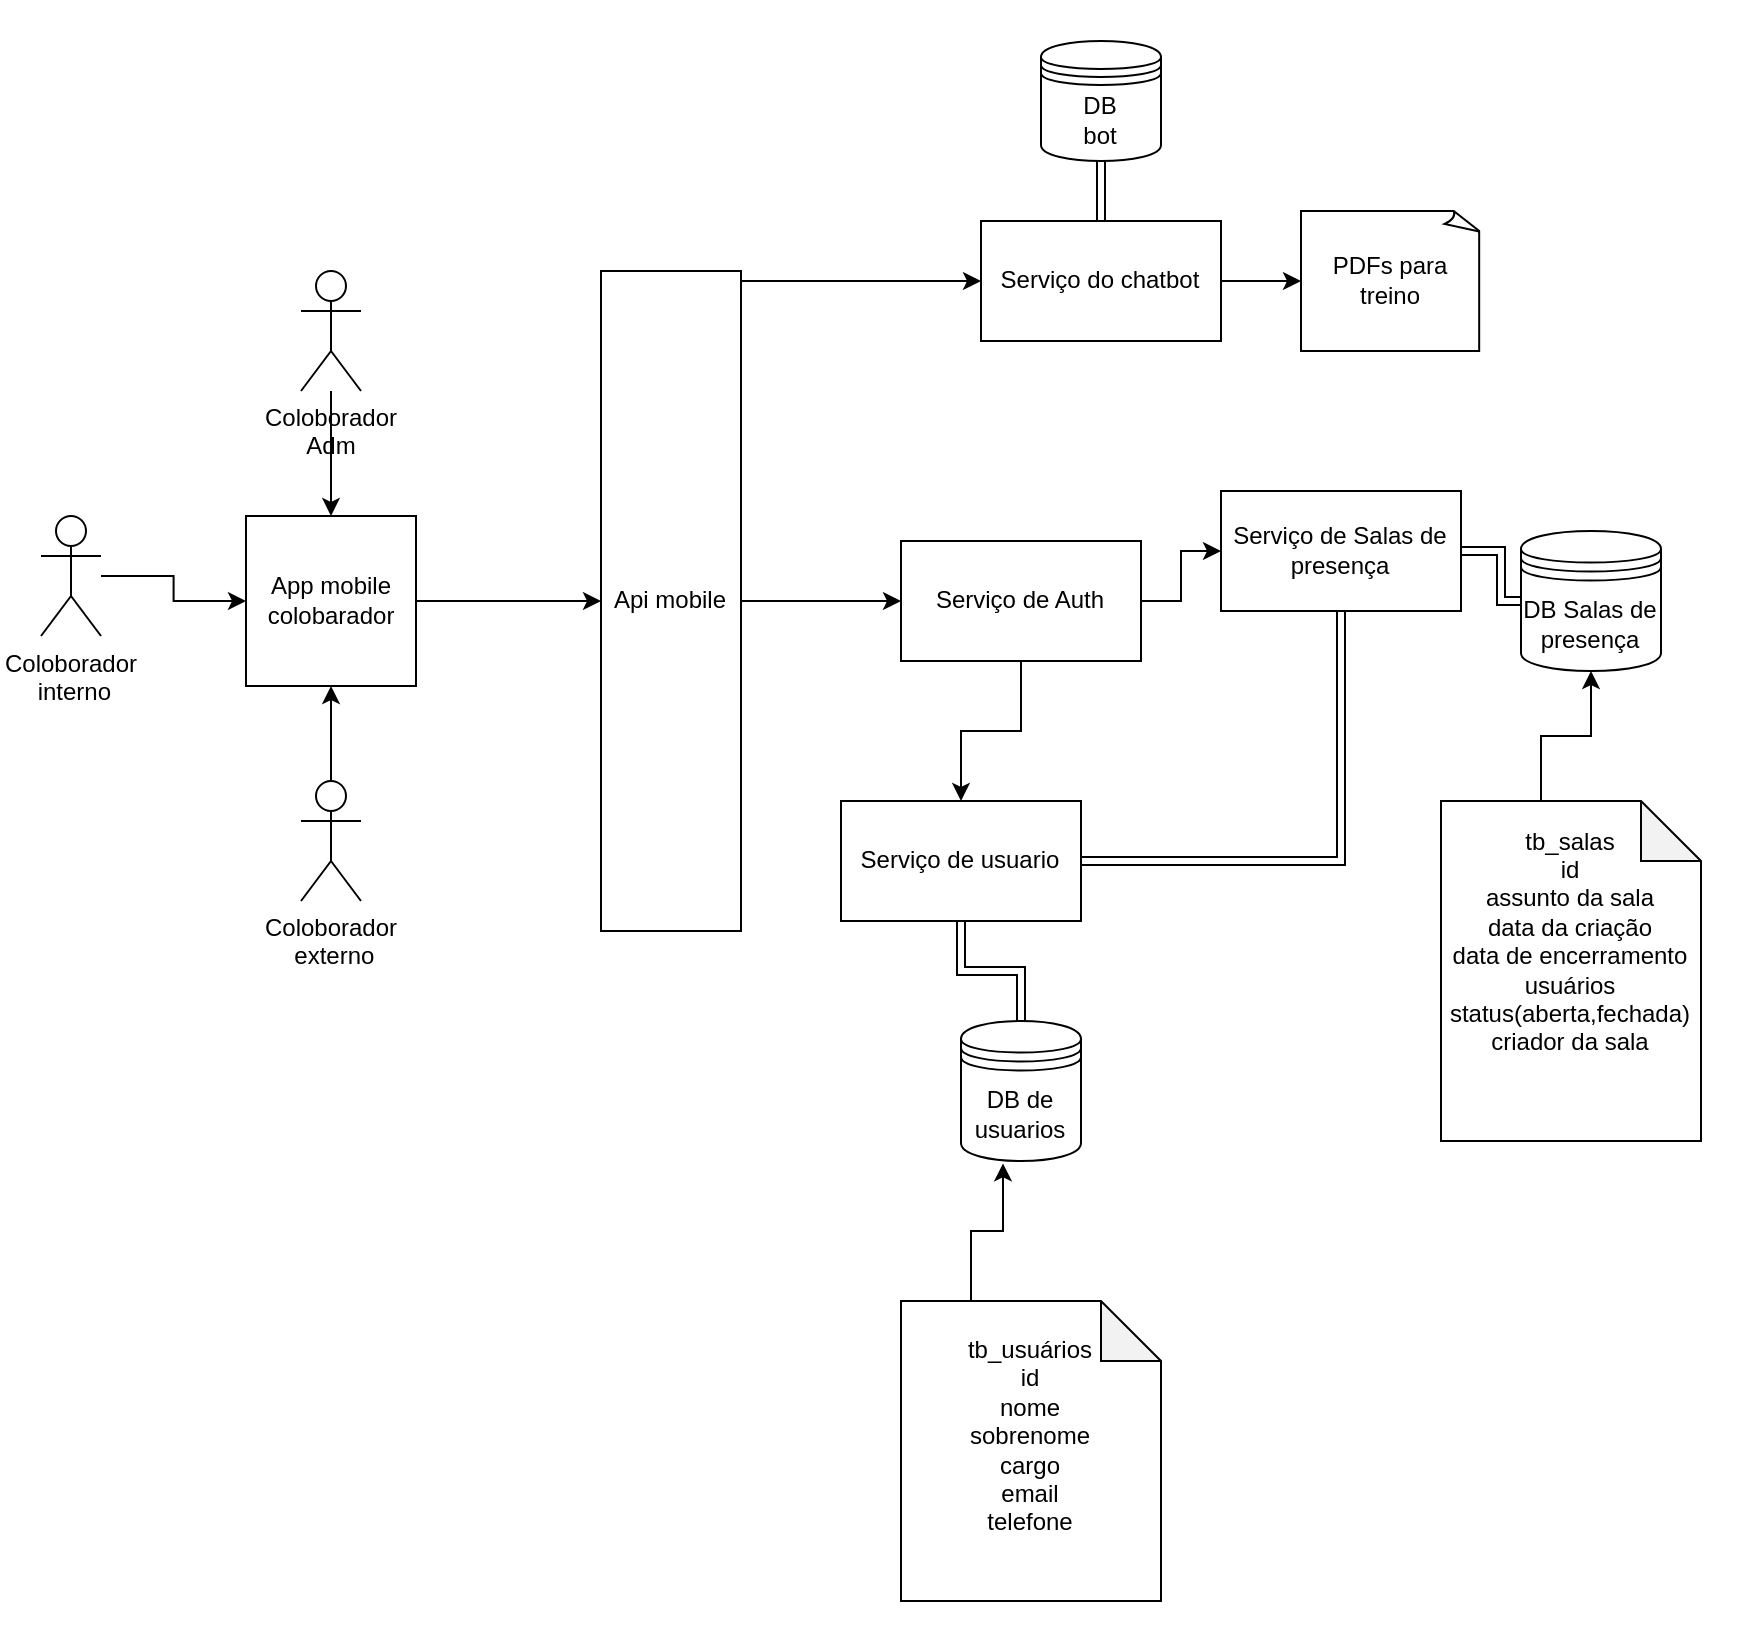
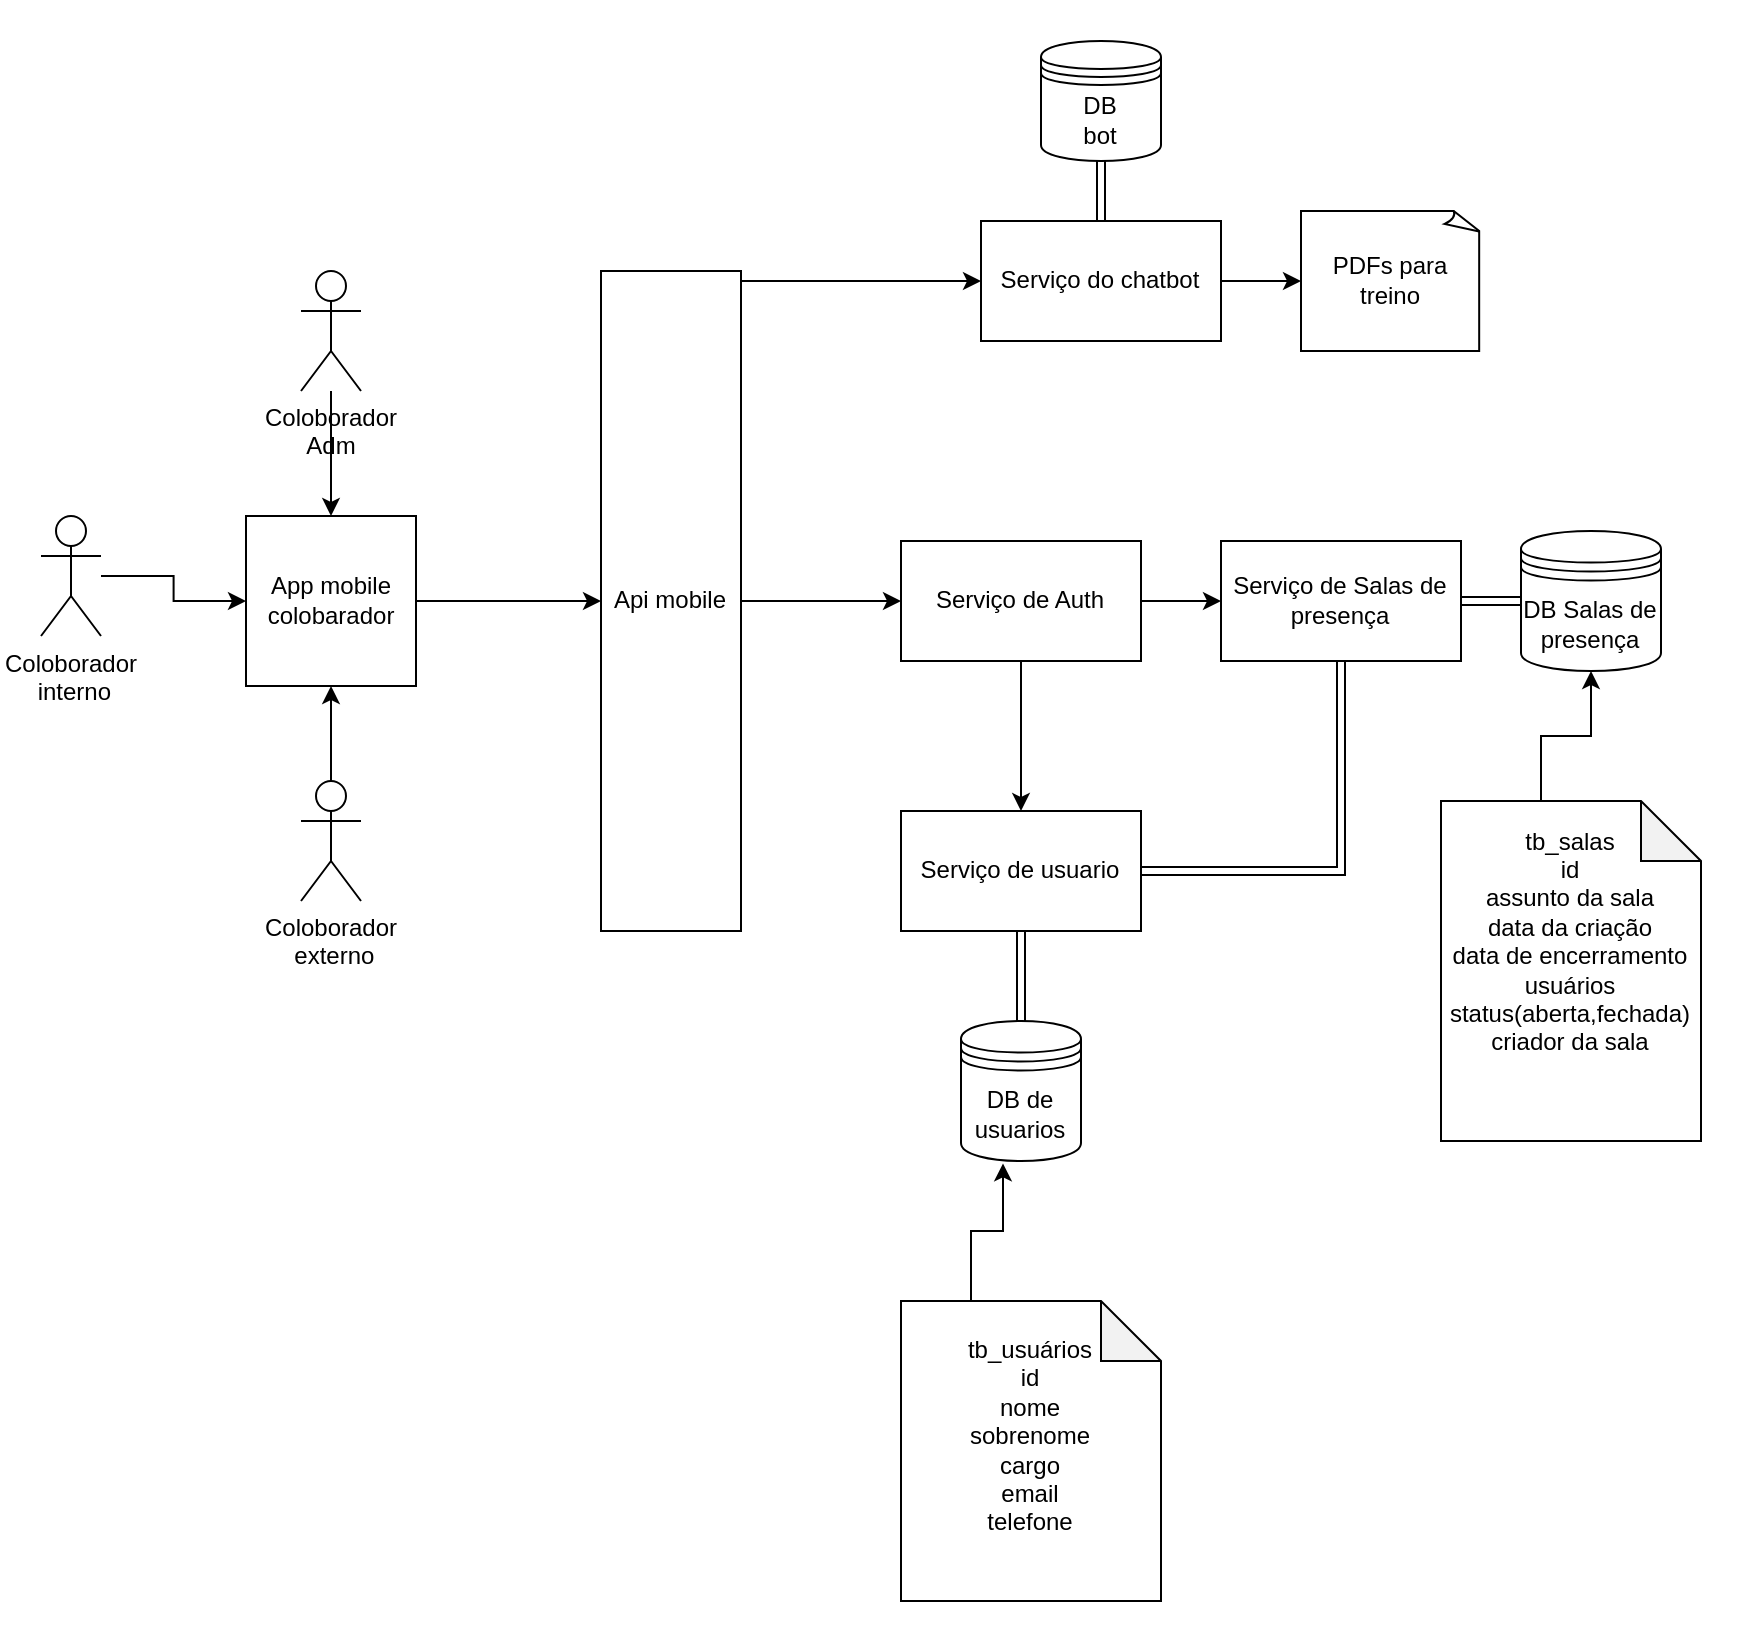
node "Serviço de Salas de presença": moved (1341, 551) -> (1341, 601)
node "Serviço de usuario": moved (961, 861) -> (1021, 871)
